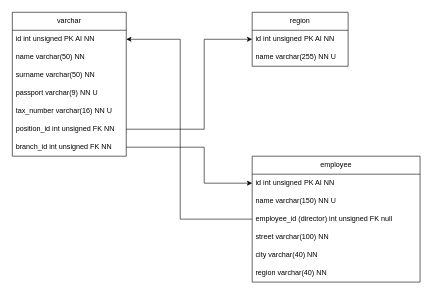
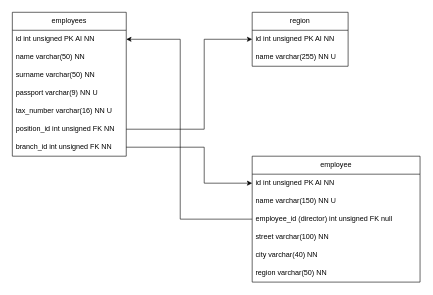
node "varchar": label "varchar" -> "employees"
node "region varchar(40) NN": label "region varchar(40) NN" -> "region varchar(50) NN"
